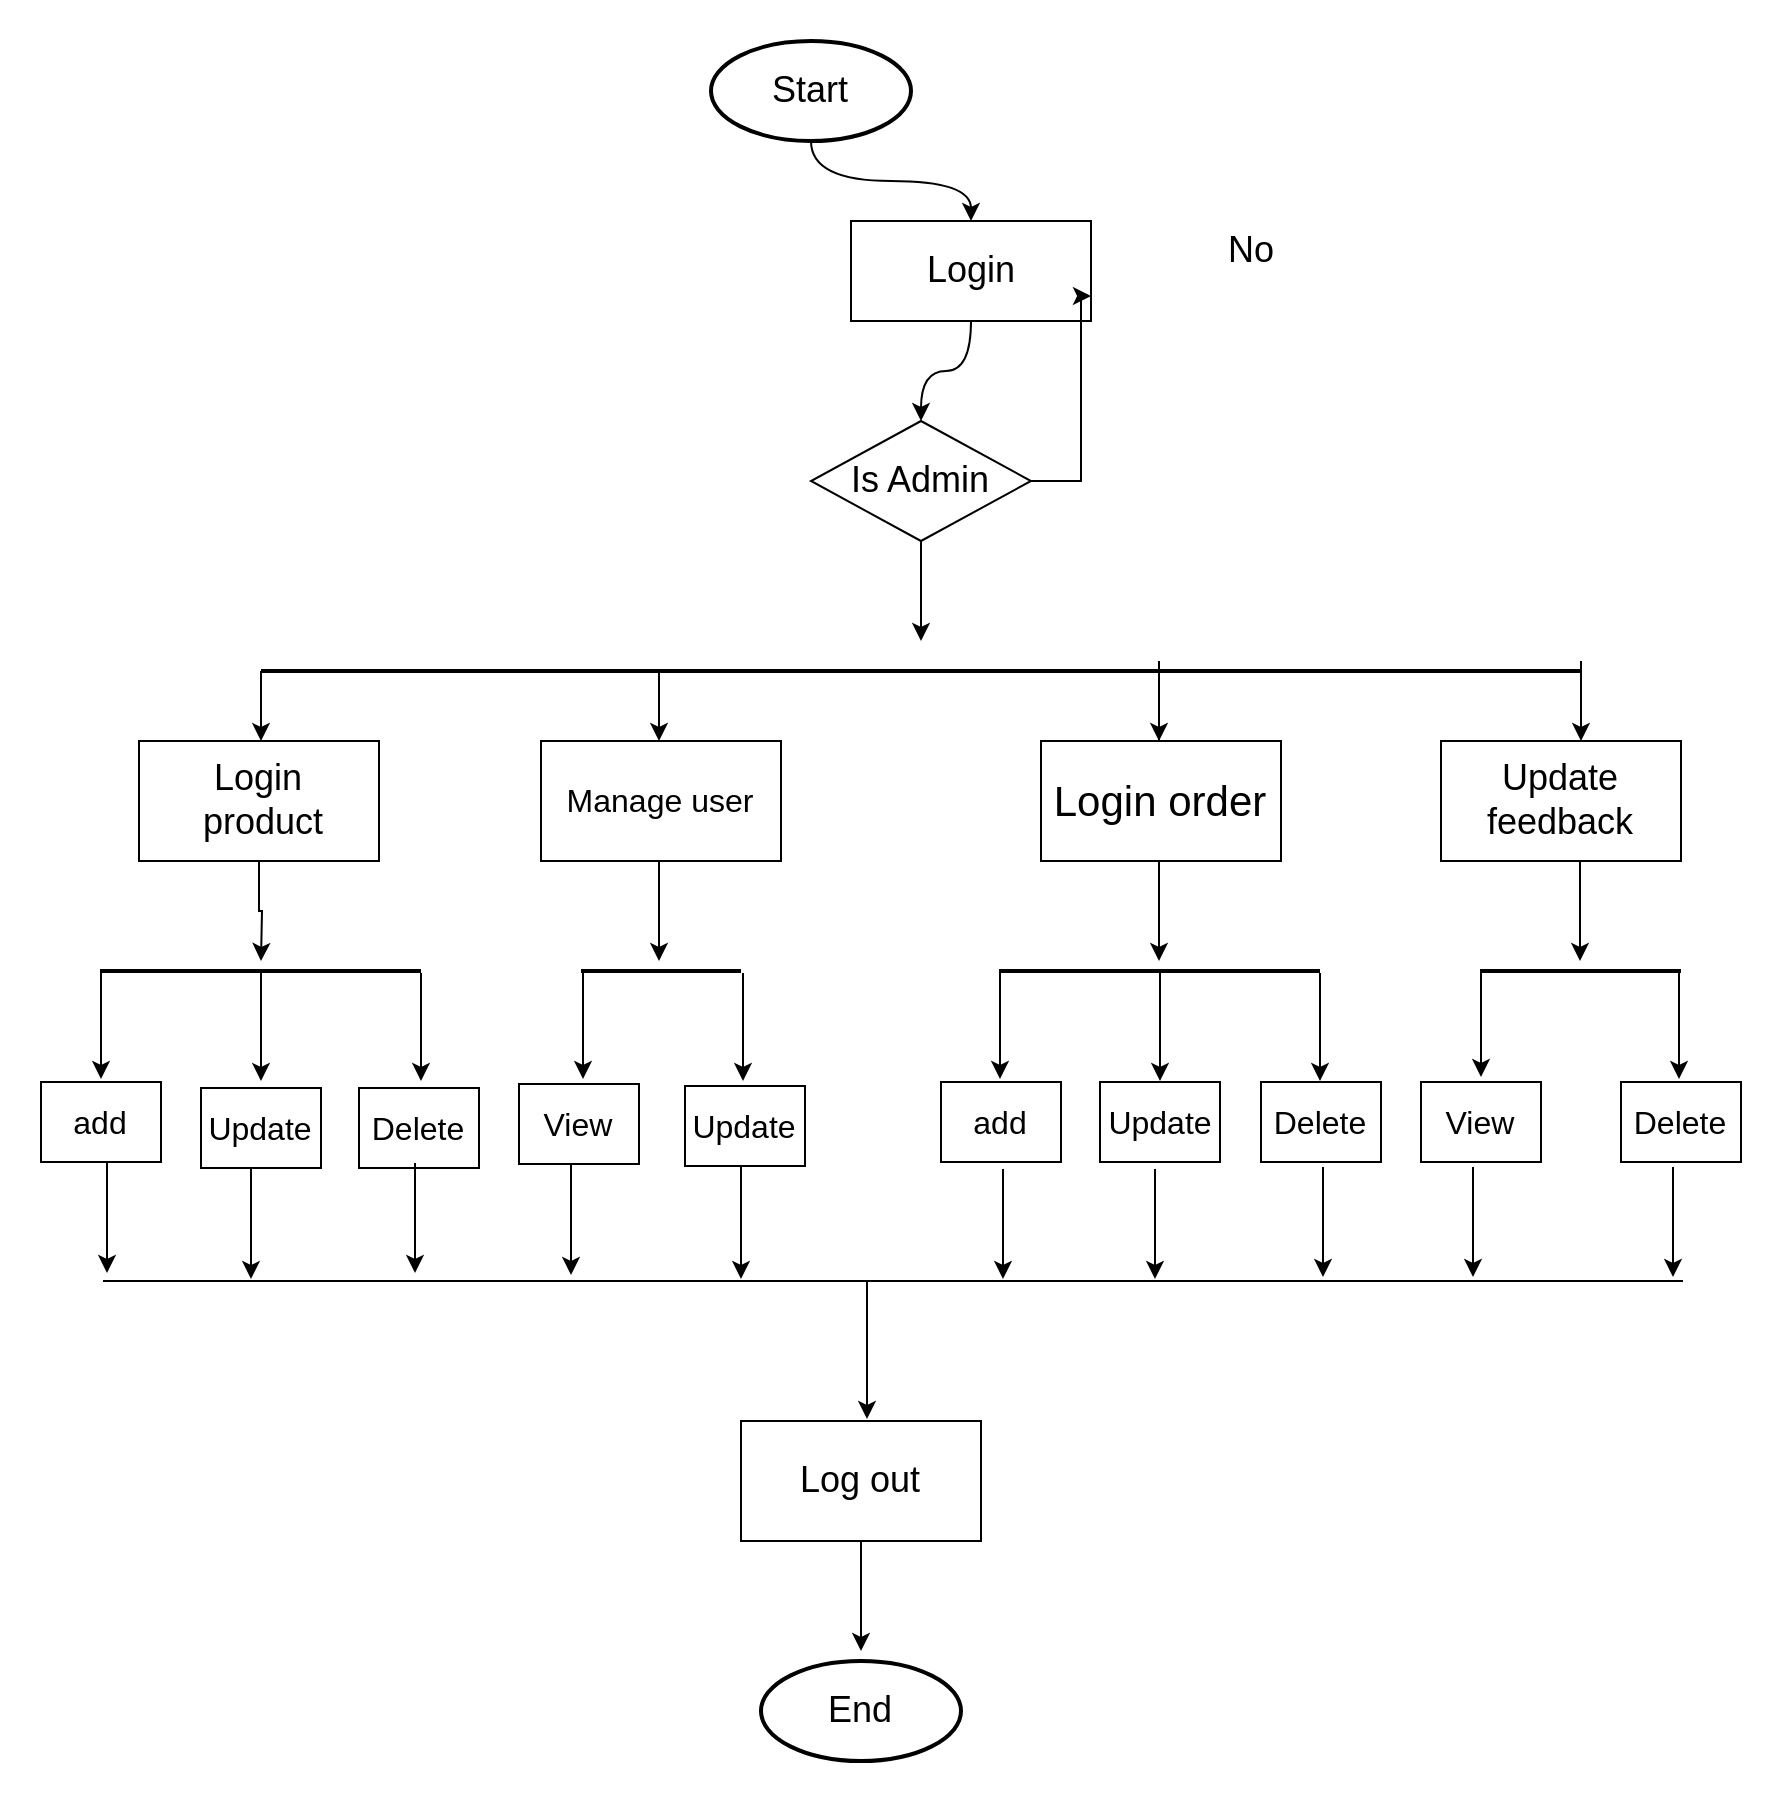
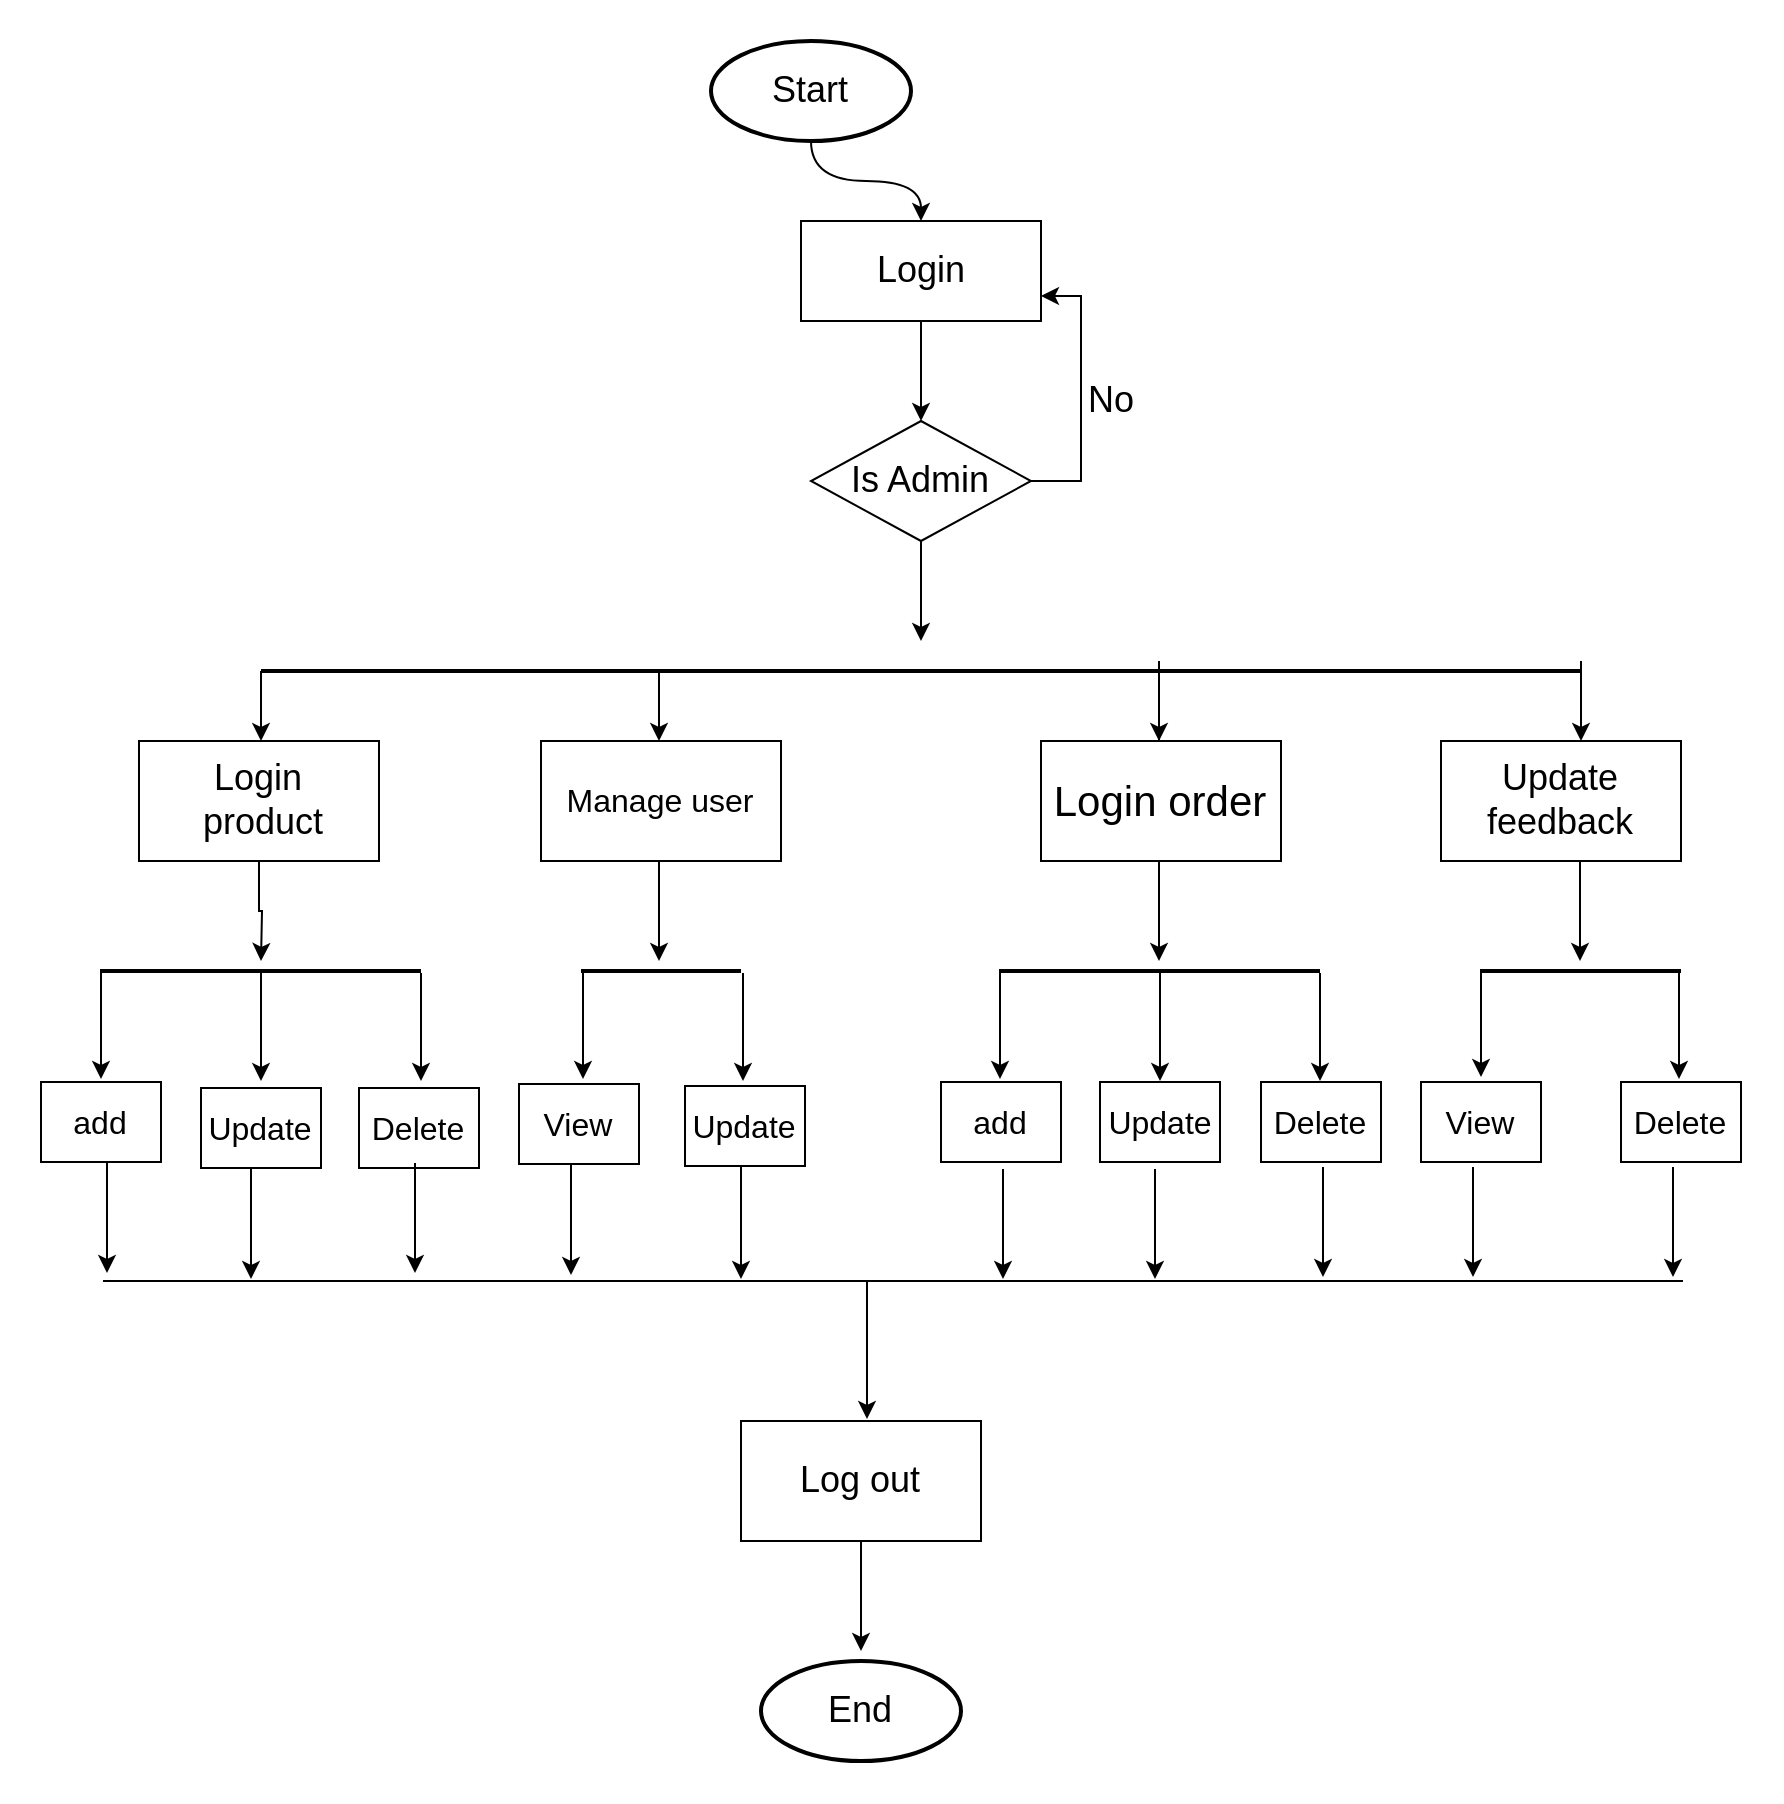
node "No": moved (1251, 251) -> (1111, 401)
node "Login": moved (971, 271) -> (921, 271)
